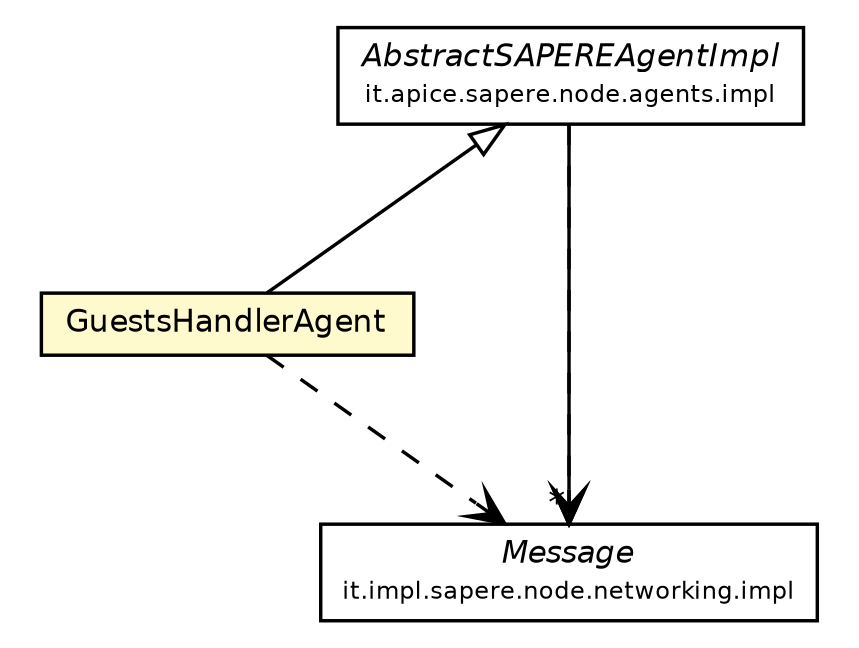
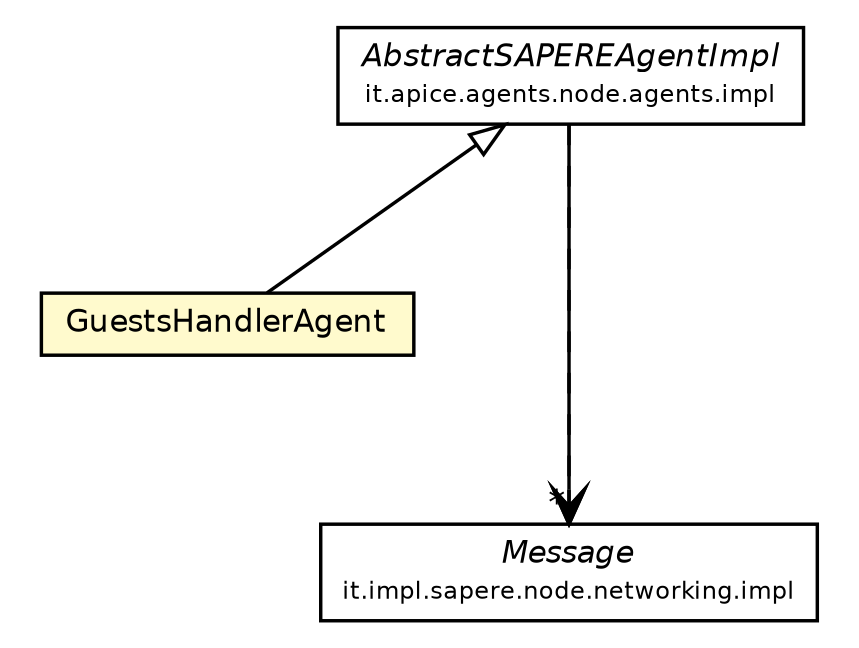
node "AbstractSAPEREAgentImpl": text "it.apice.sapere.node.agents.impl" -> "it.apice.agents.node.agents.impl"
edge "GuestsHandlerAgent" -> "Message": removed
